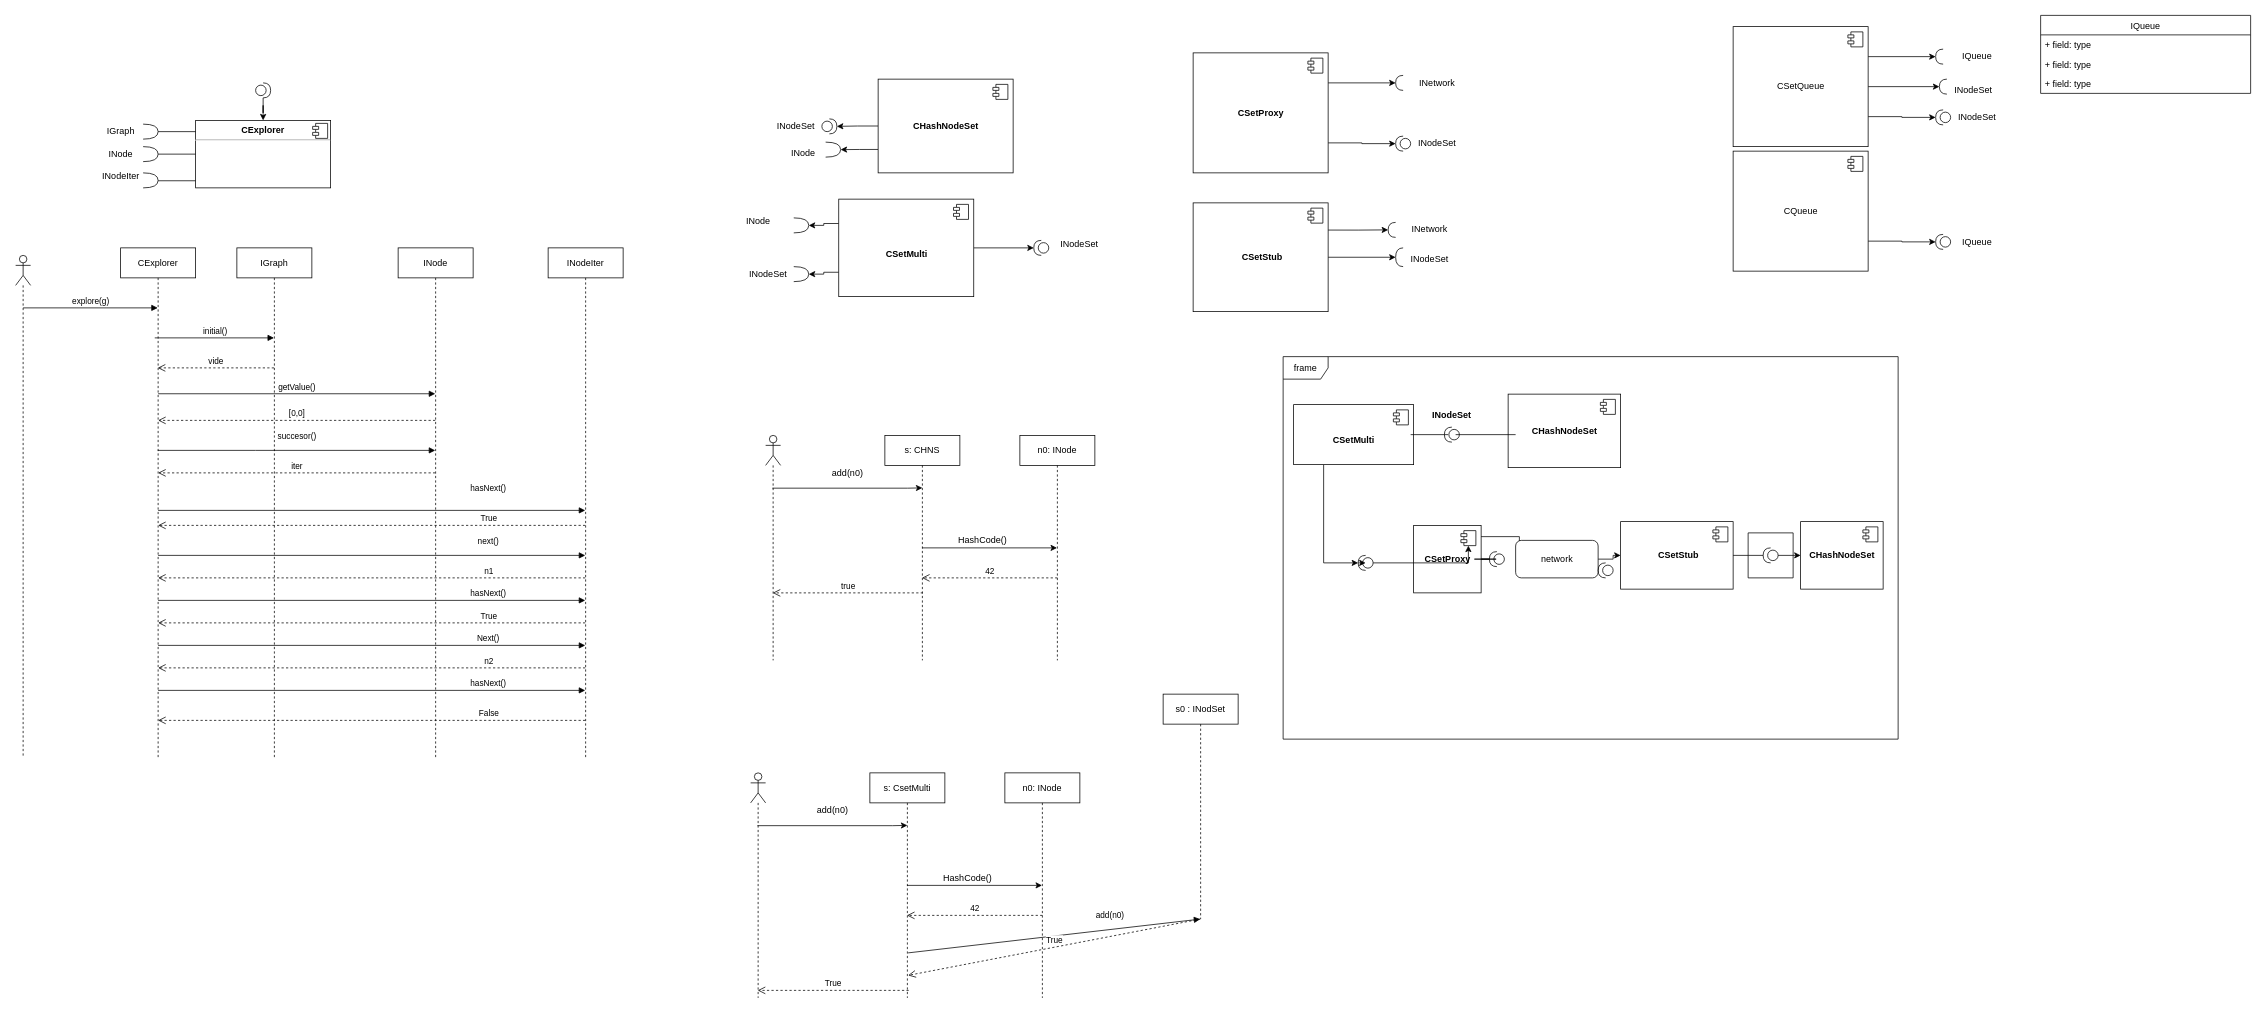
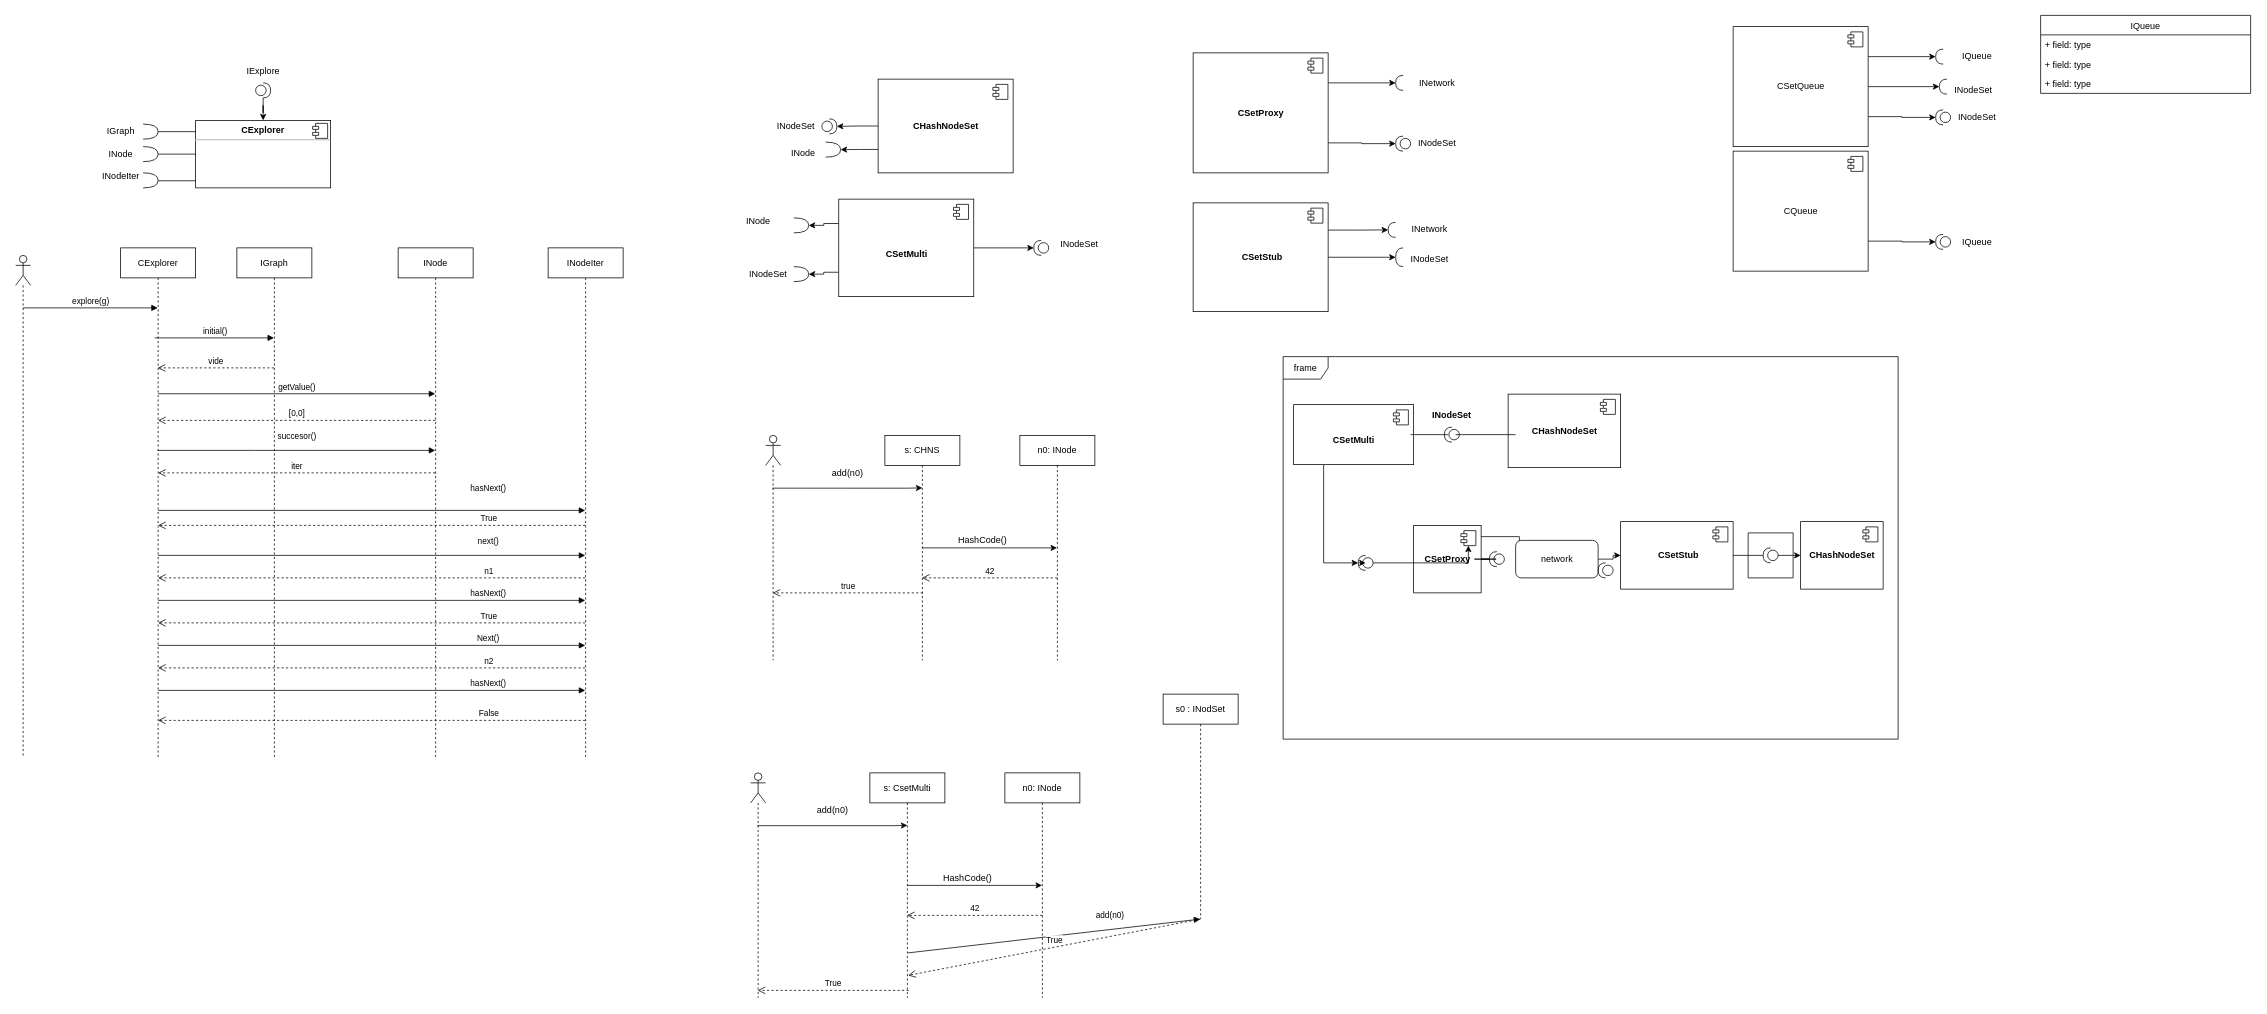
node "IExplore": added
